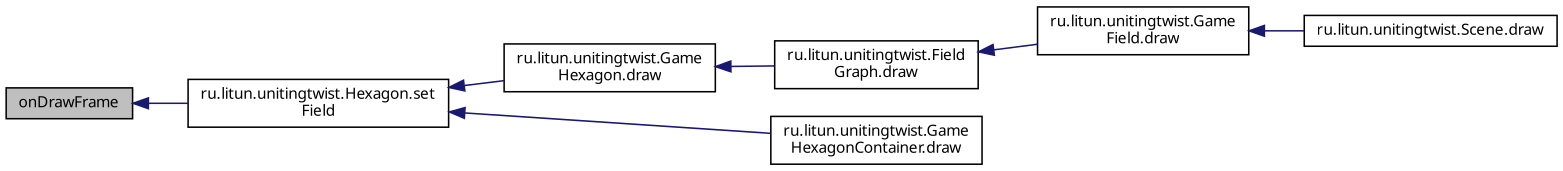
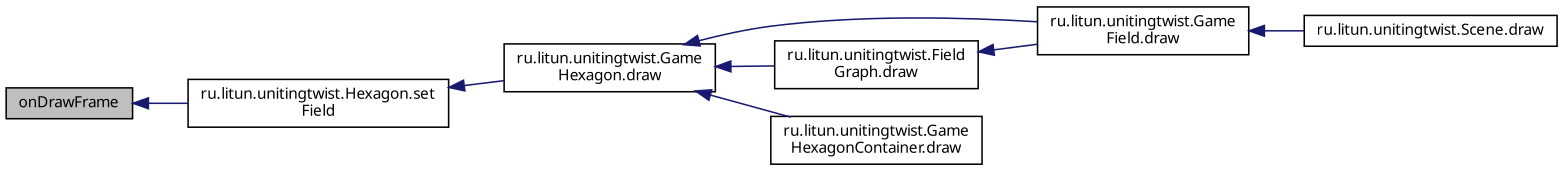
edge "ru.litun.unitingtwist.Game Field.draw" -> "ru.litun.unitingtwist.Game Hexagon.draw": added
edge "ru.litun.unitingtwist.Game HexagonContainer.draw" -> "ru.litun.unitingtwist.Hexagon.set Field": now "ru.litun.unitingtwist.Game HexagonContainer.draw" -> "ru.litun.unitingtwist.Game Hexagon.draw"
